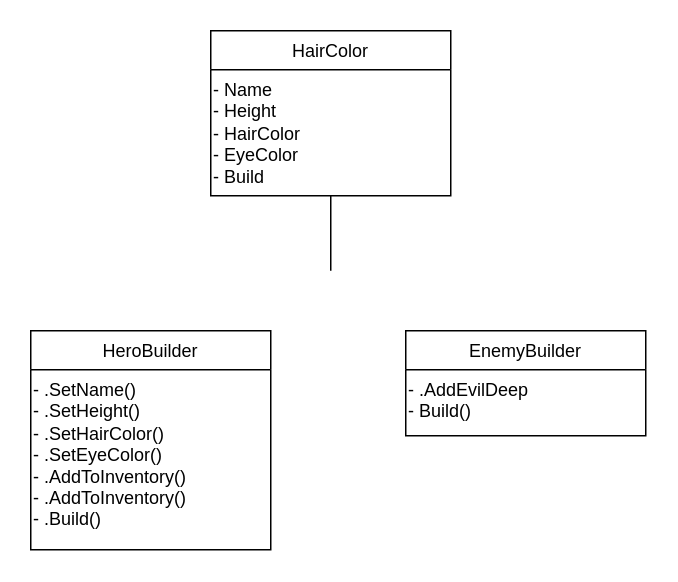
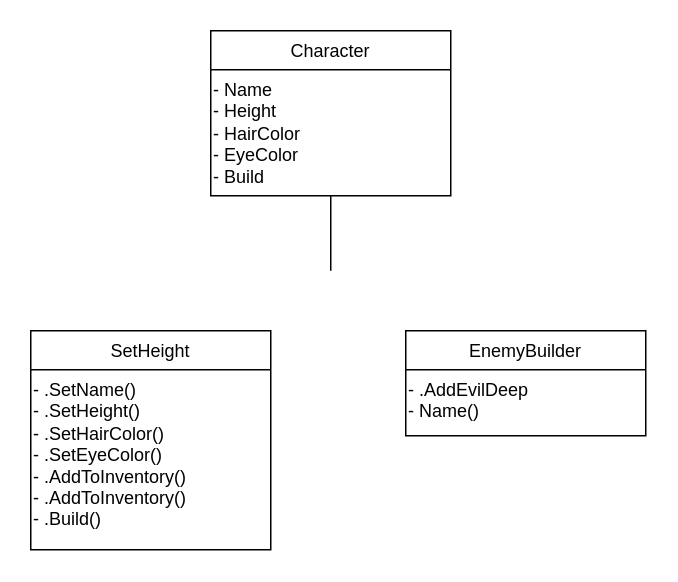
node "HairColor": label "HairColor" -> "Character"
node "HeroBuilder": label "HeroBuilder" -> "SetHeight"
node "- .AddEvilDeep - Build()": label "- .AddEvilDeep - Build()" -> "- .AddEvilDeep - Name()"
